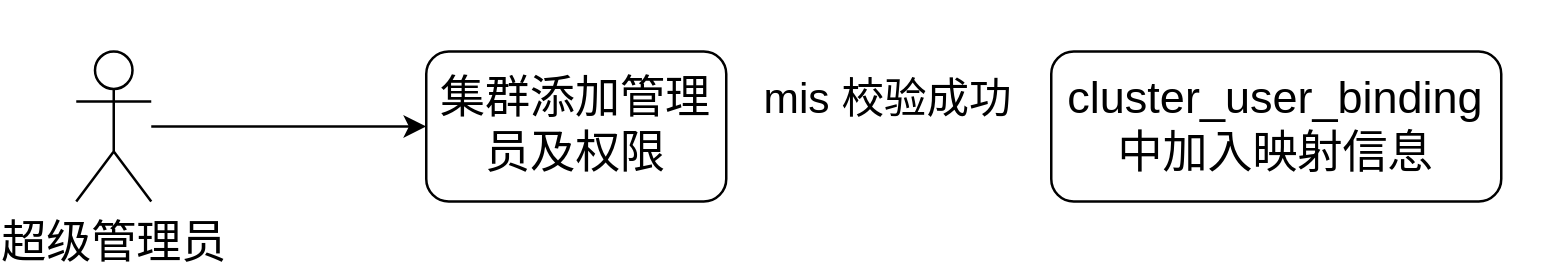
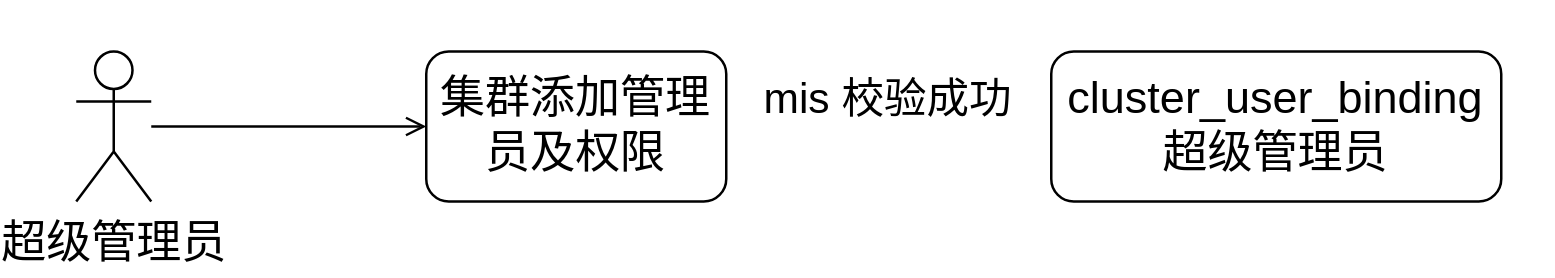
edge "超级管理员" -> "集群添加管理员及权限": arrowhead classic -> open
node "cluster_user_binding 中加入映射信息": label "cluster_user_binding 中加入映射信息" -> "cluster_user_binding 超级管理员"
